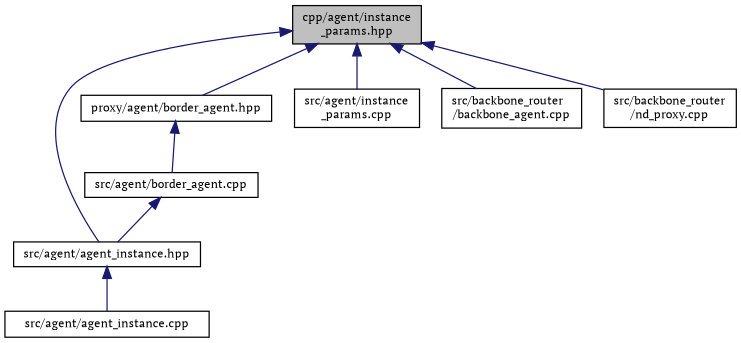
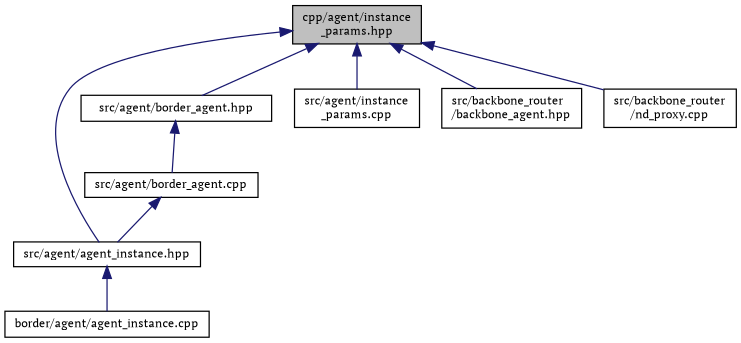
node "proxy/agent/border_agent.hpp": label "proxy/agent/border_agent.hpp" -> "src/agent/border_agent.hpp"
node "src/backbone_router /backbone_agent.cpp": label "src/backbone_router /backbone_agent.cpp" -> "src/backbone_router /backbone_agent.hpp"
node "src/agent/agent_instance.cpp": label "src/agent/agent_instance.cpp" -> "border/agent/agent_instance.cpp"
